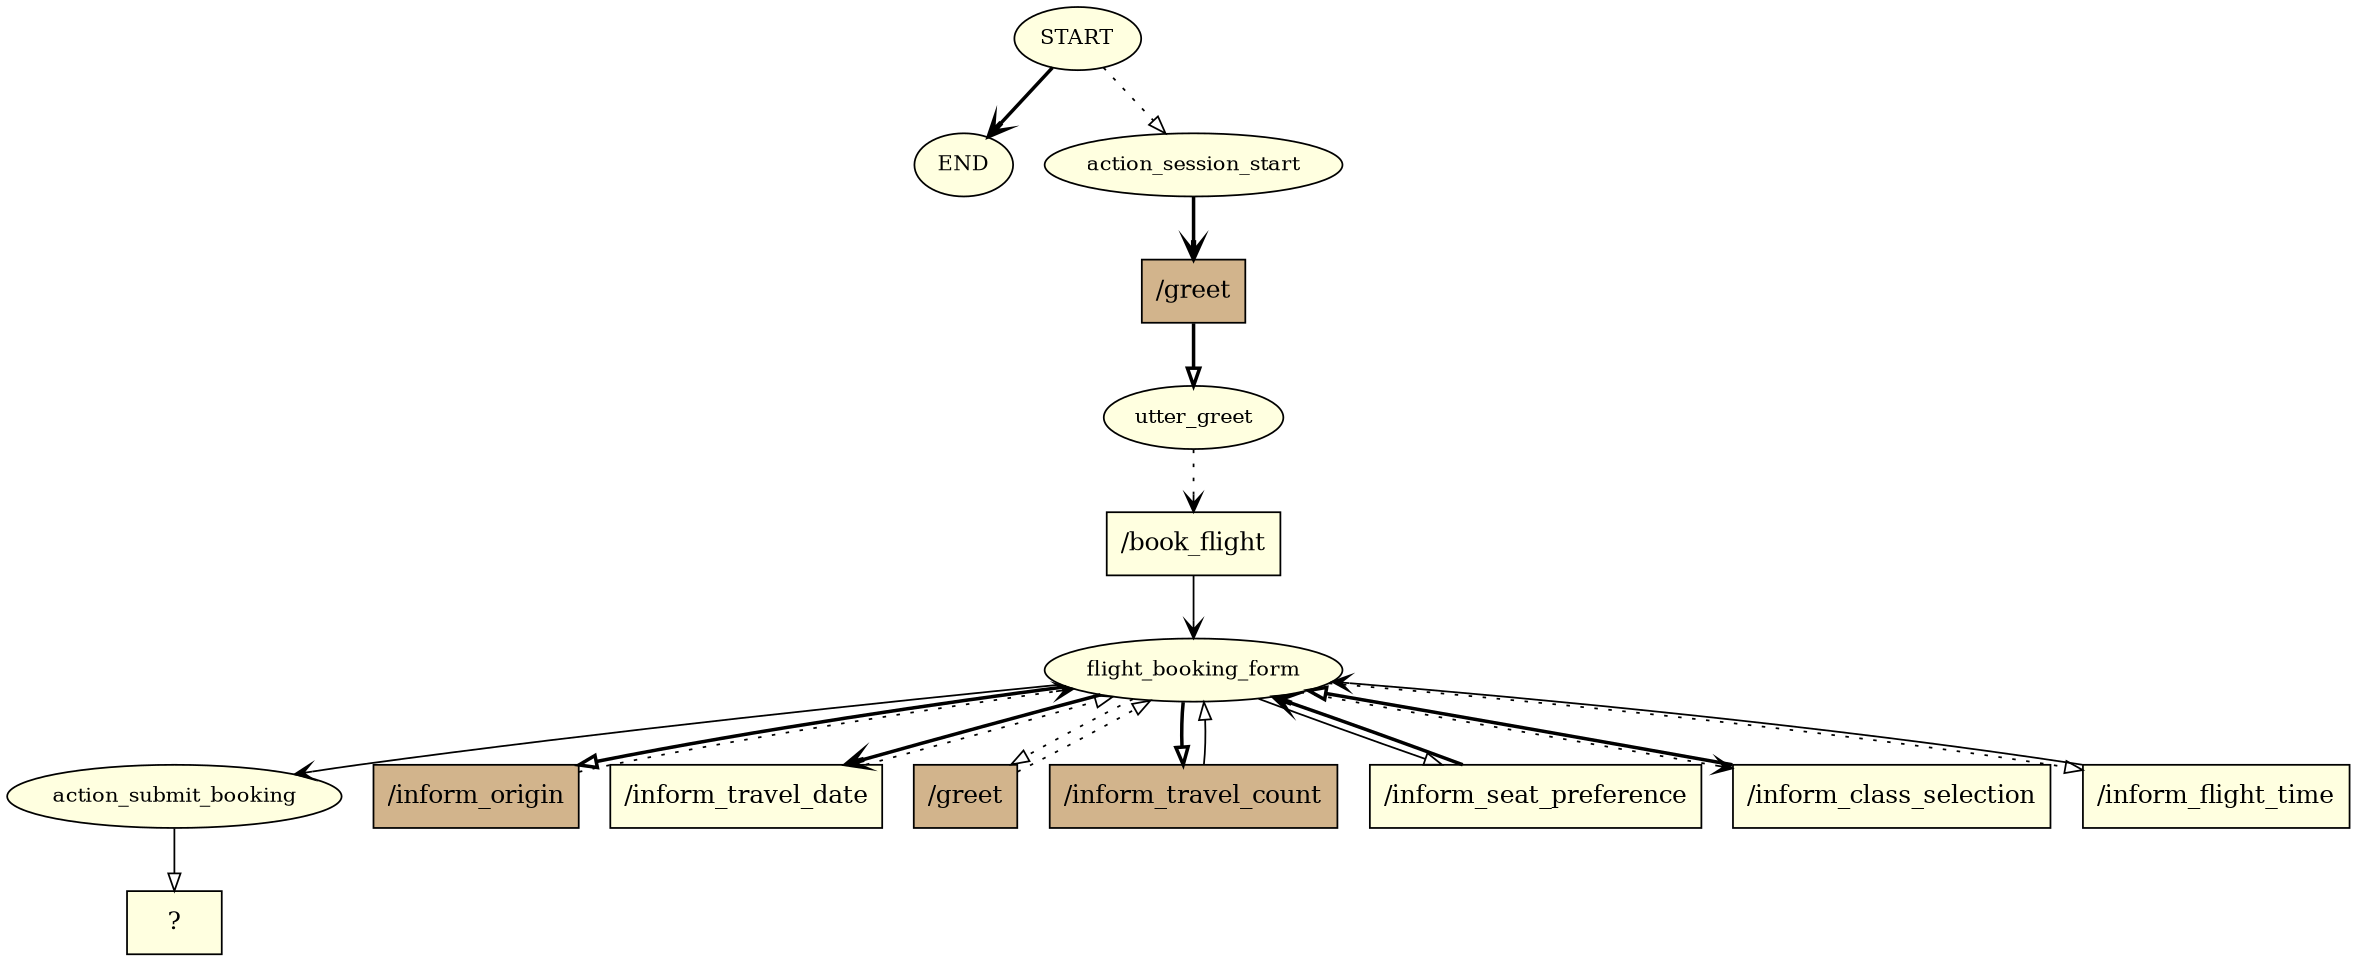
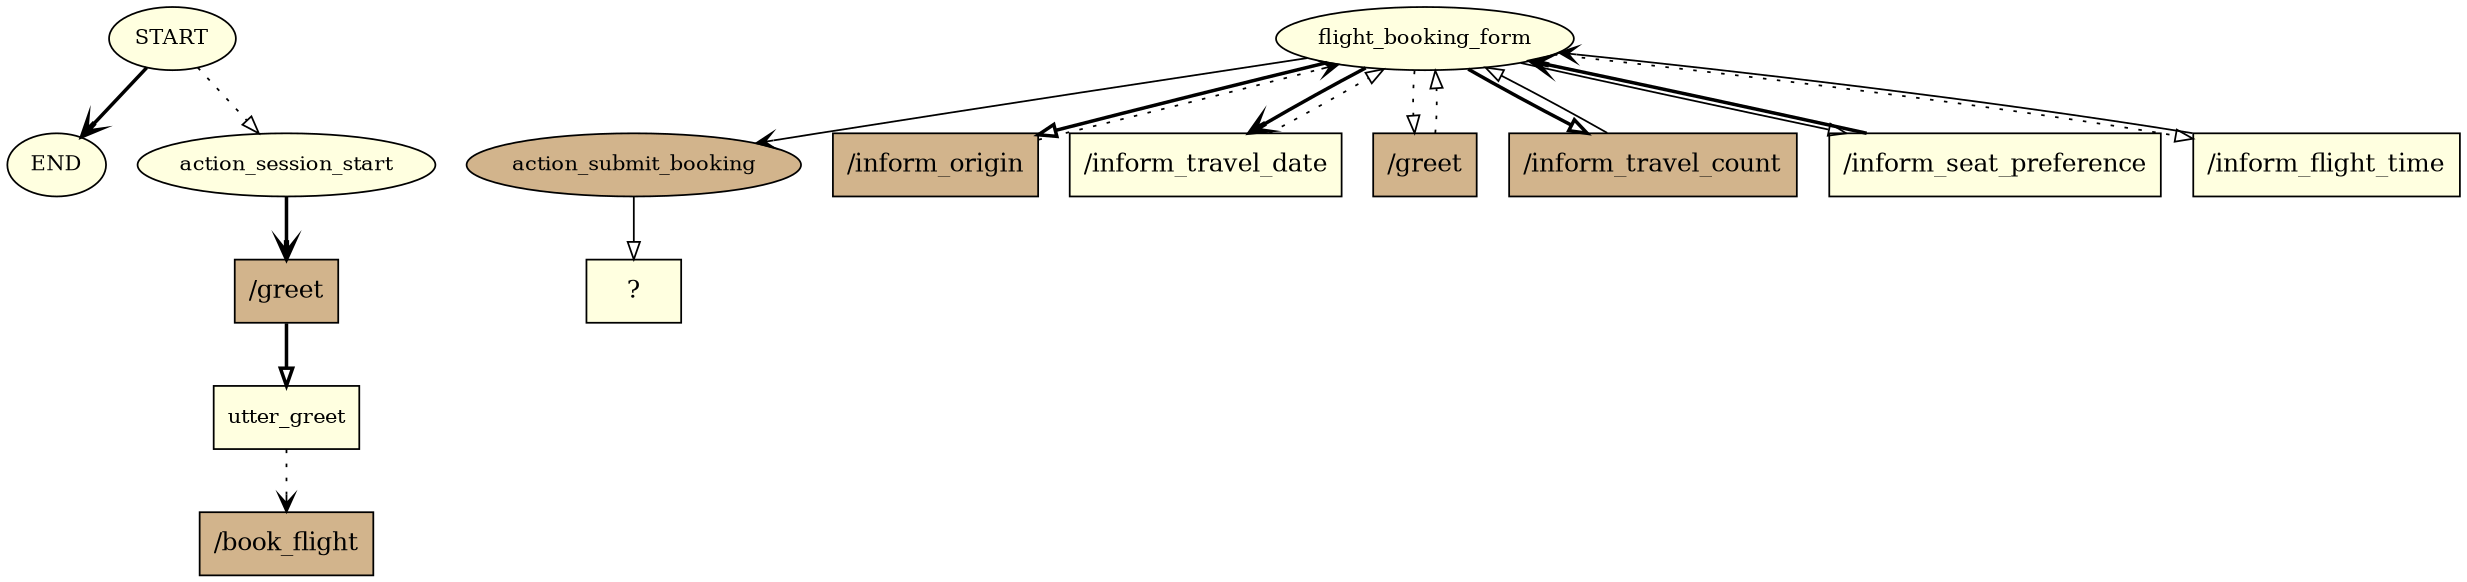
node "utter_greet": shape ellipse -> box
node "/book_flight": fillcolor lightyellow -> tan
edge "/book_flight" -> "flight_booking_form": removed
node "action_submit_booking": fillcolor lightyellow -> tan
node "/inform_class_selection": removed
